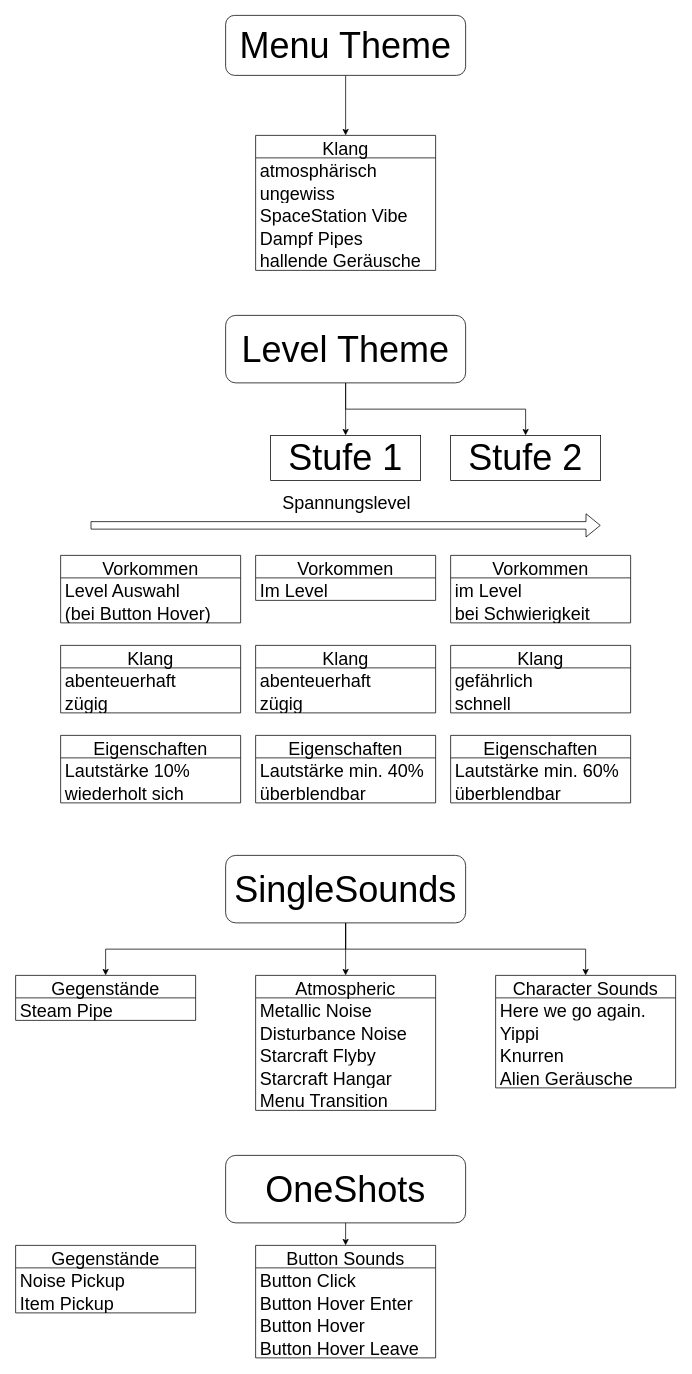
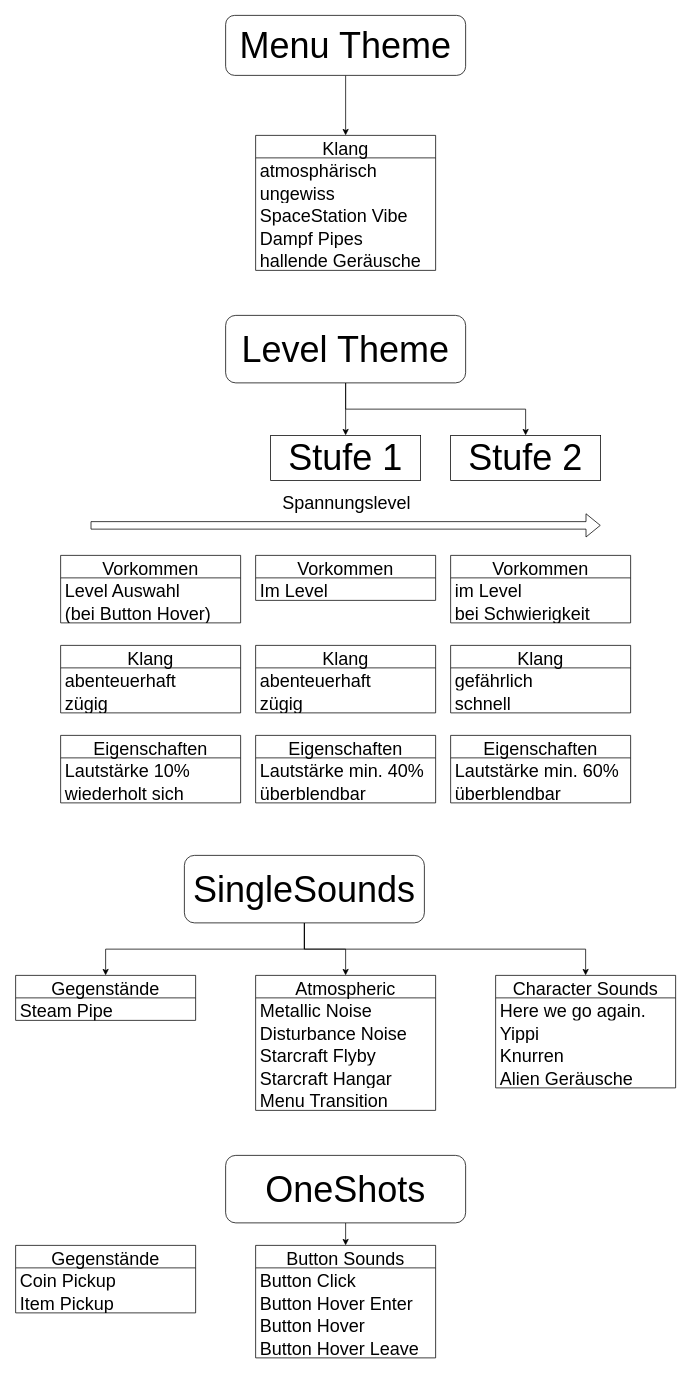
node "SingleSounds": moved (345, 889) -> (304, 889)
node "Noise Pickup": label "Noise Pickup" -> "Coin Pickup"
